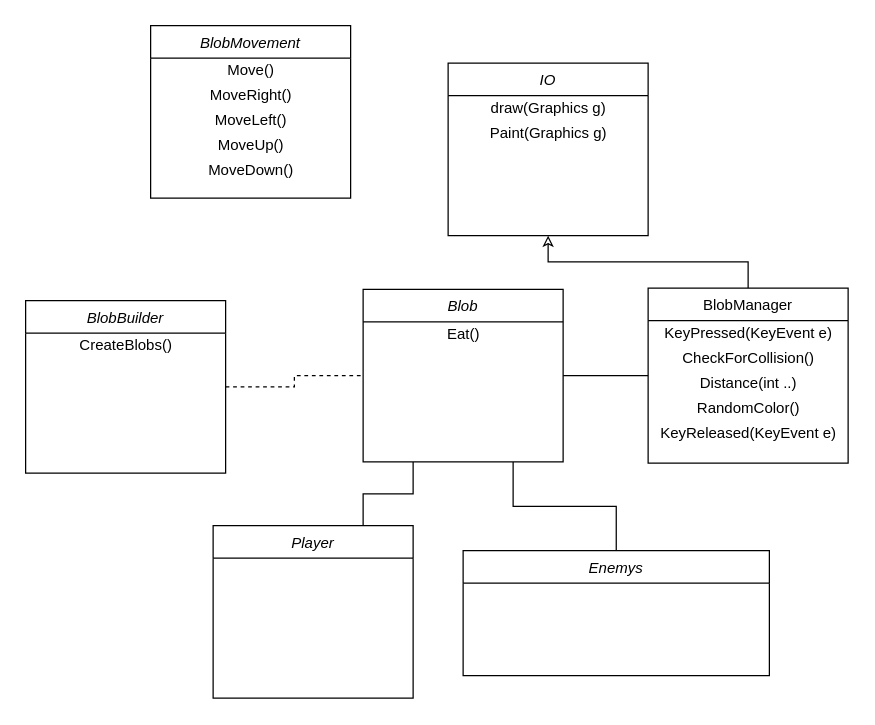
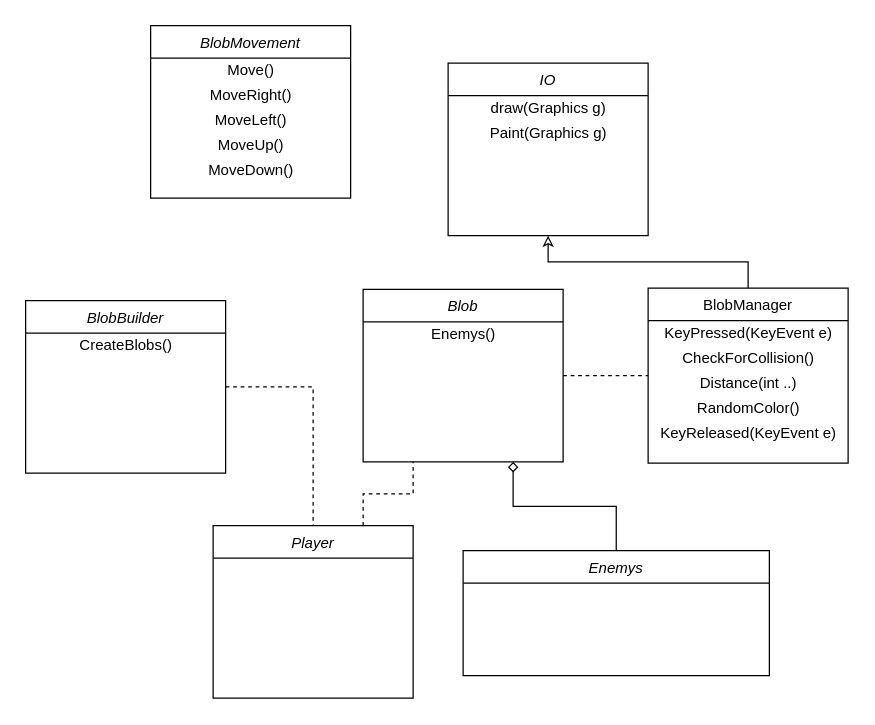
node "Eat()": label "Eat()" -> "Enemys()"
edge "Blob" -- "BlobBuilder": now "Player" -- "BlobBuilder"
edge "Blob" -- "BlobManager": style solid -> dashed
edge "Blob" -- "Enemys": arrowhead none -> diamond
edge "Blob" -- "Player": style solid -> dashed
